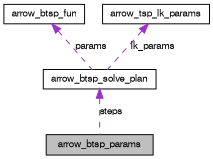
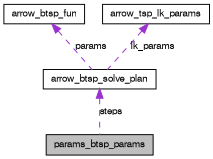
node "arrow_btsp_params": label "arrow_btsp_params" -> "params_btsp_params"
